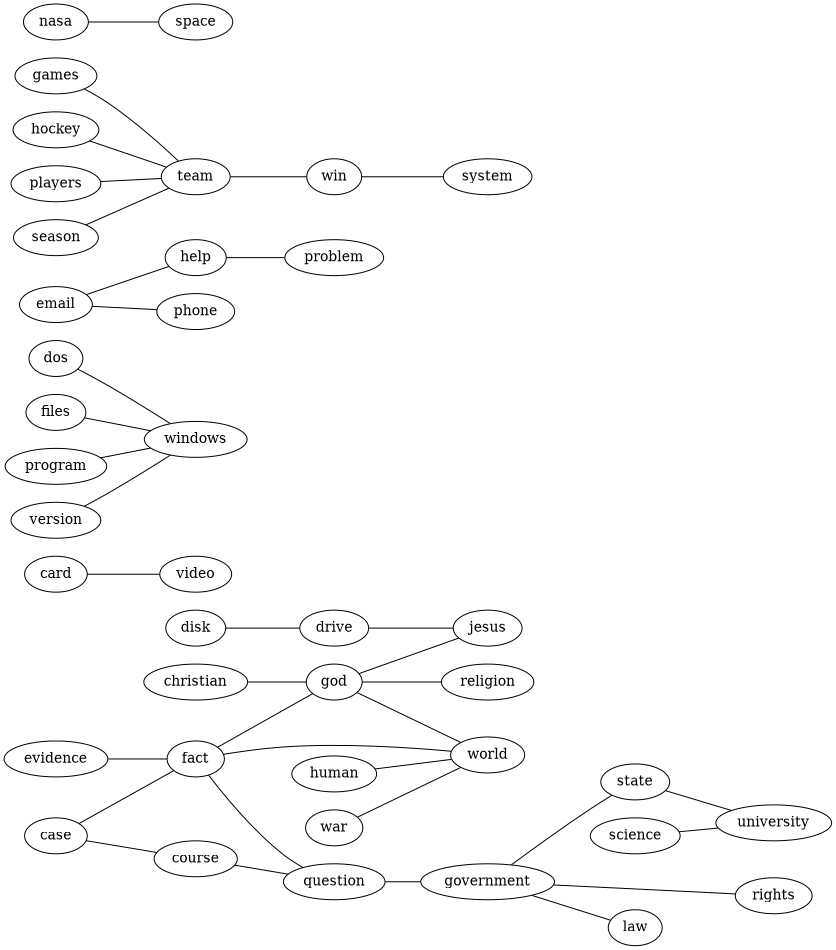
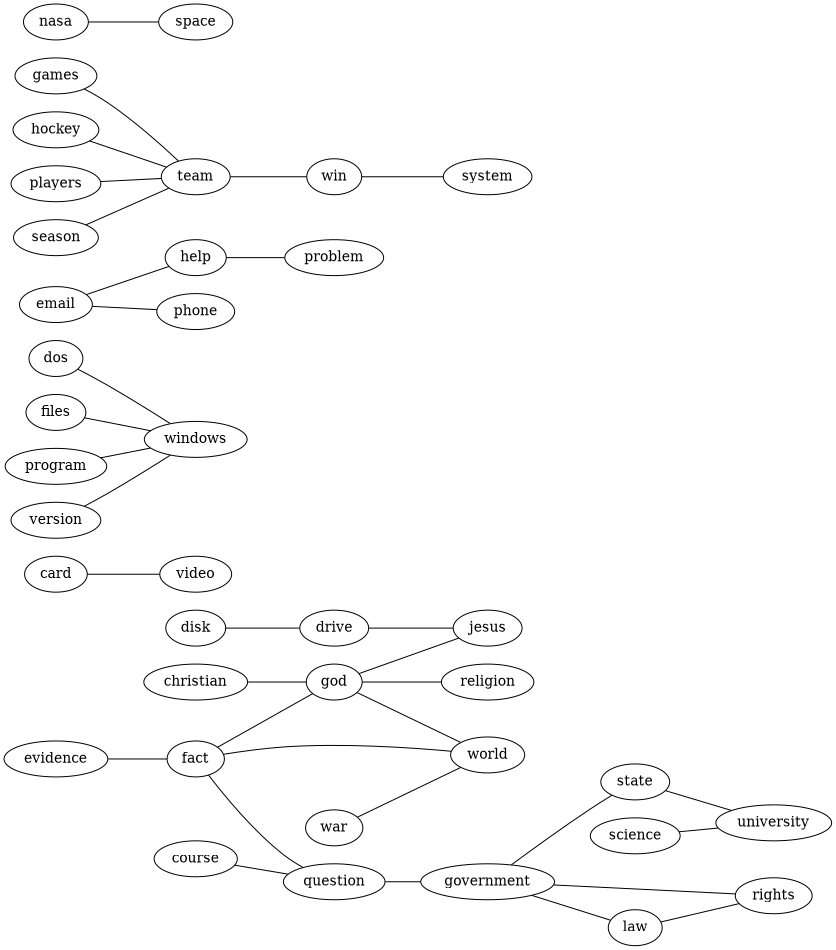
node "human": removed
node "case": removed
edge "rights" -- "law": added
